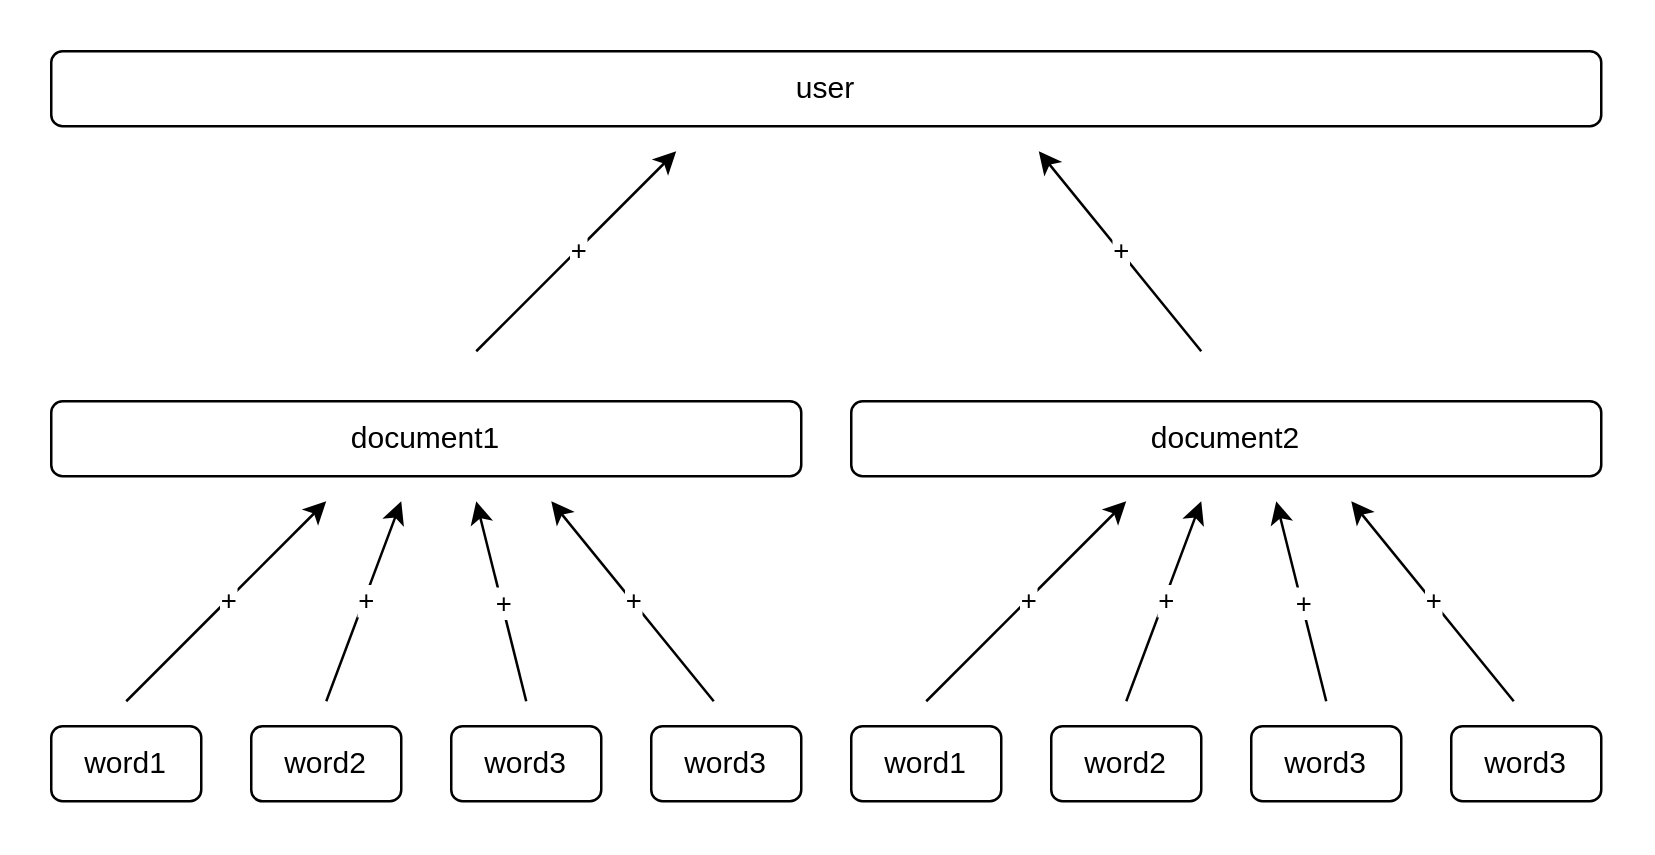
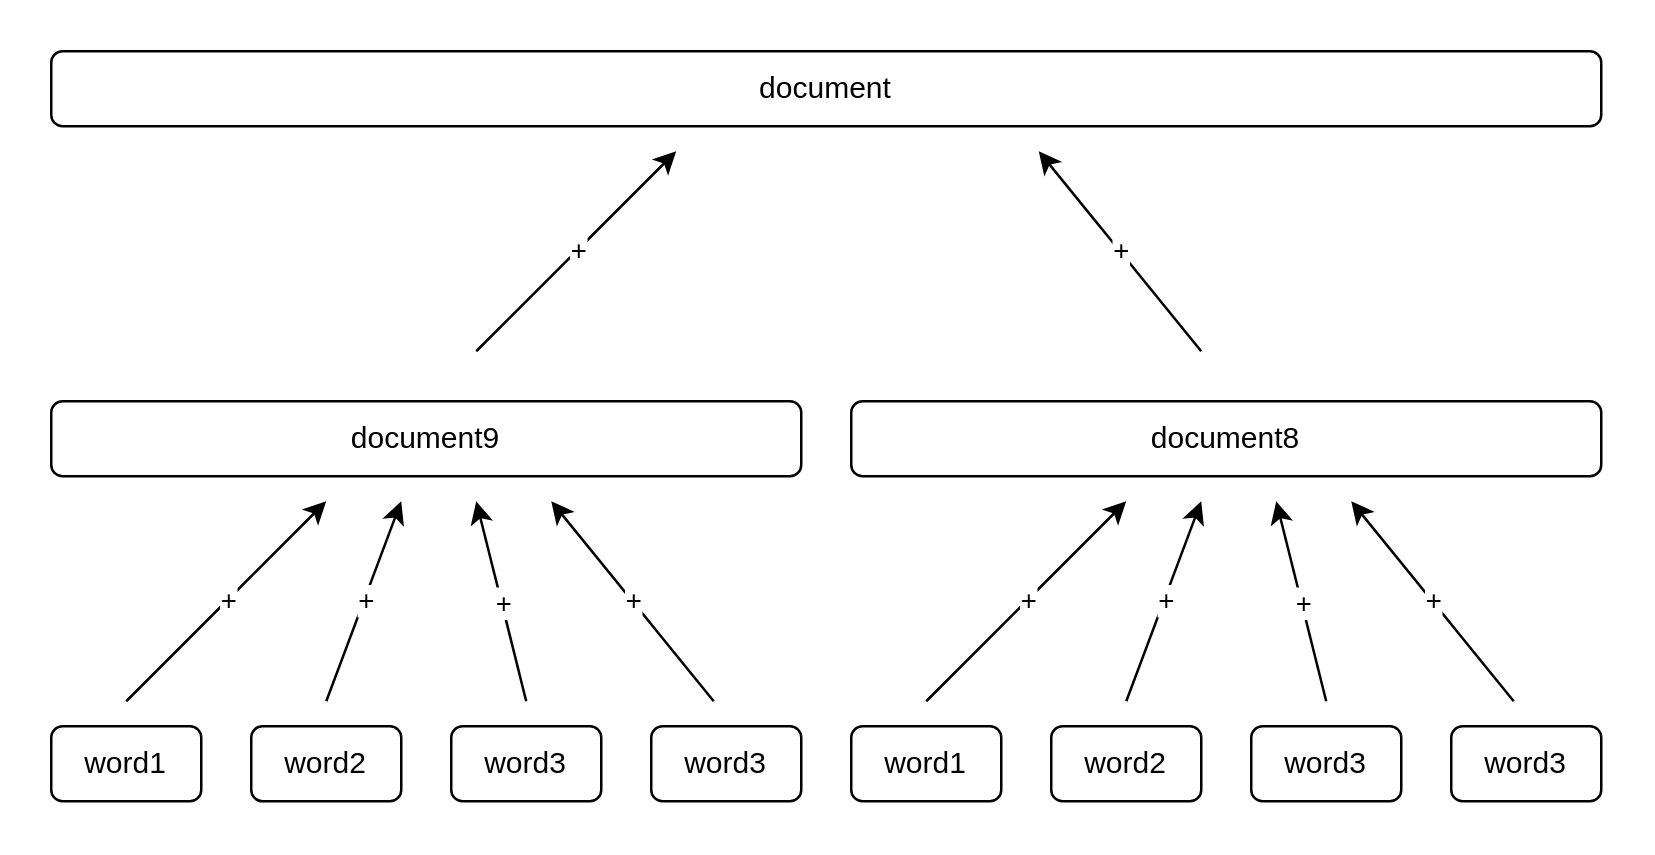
node "user": label "user" -> "document"
node "document1": label "document1" -> "document9"
node "document2": label "document2" -> "document8"
